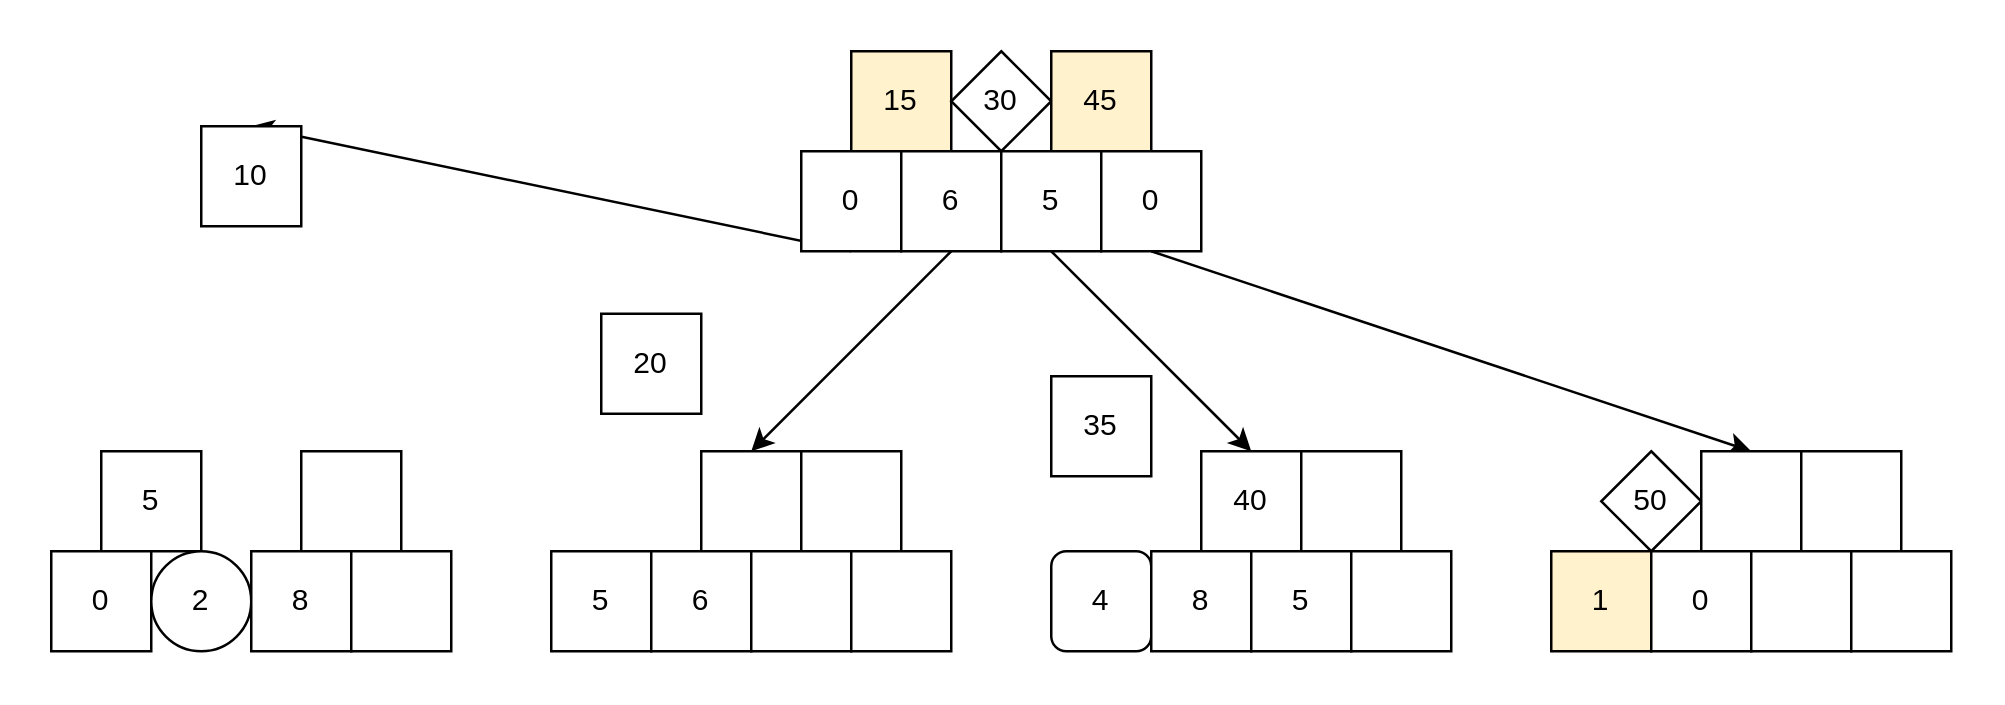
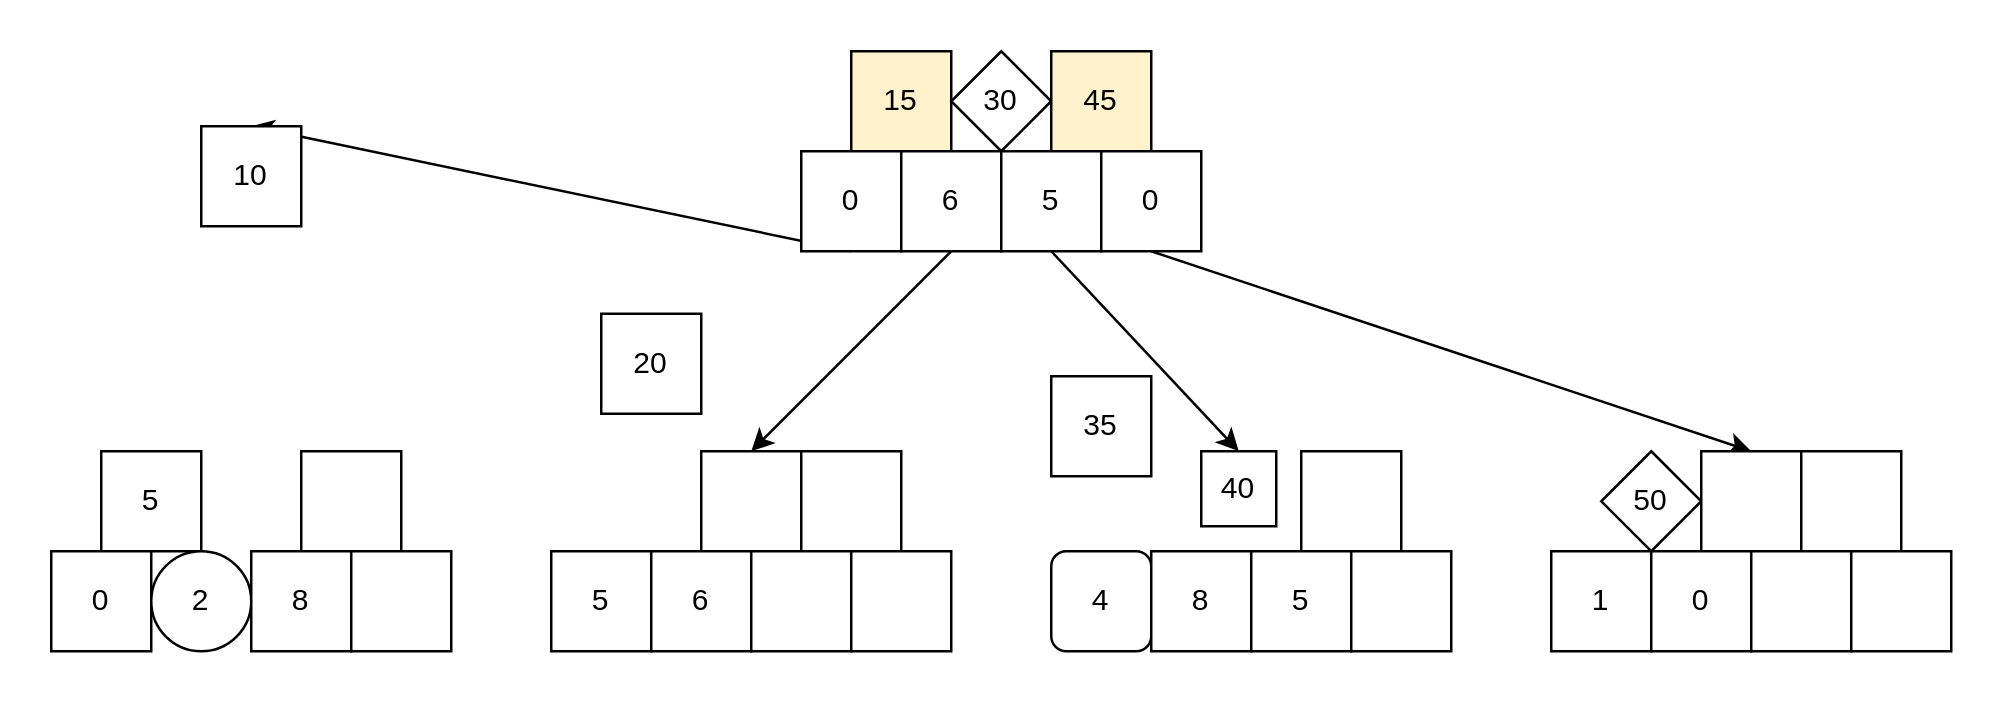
node "40": size 100x100 -> 75x75
node "1": fillcolor #fff2cc -> #ffffff
